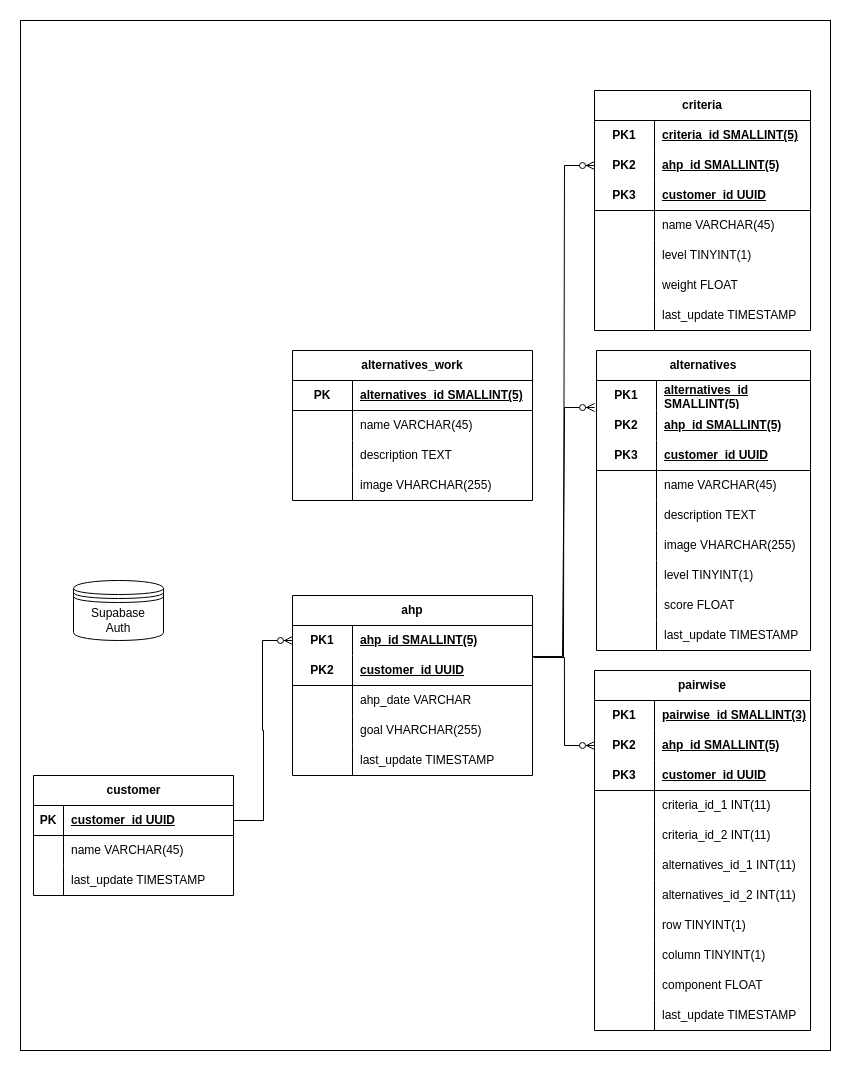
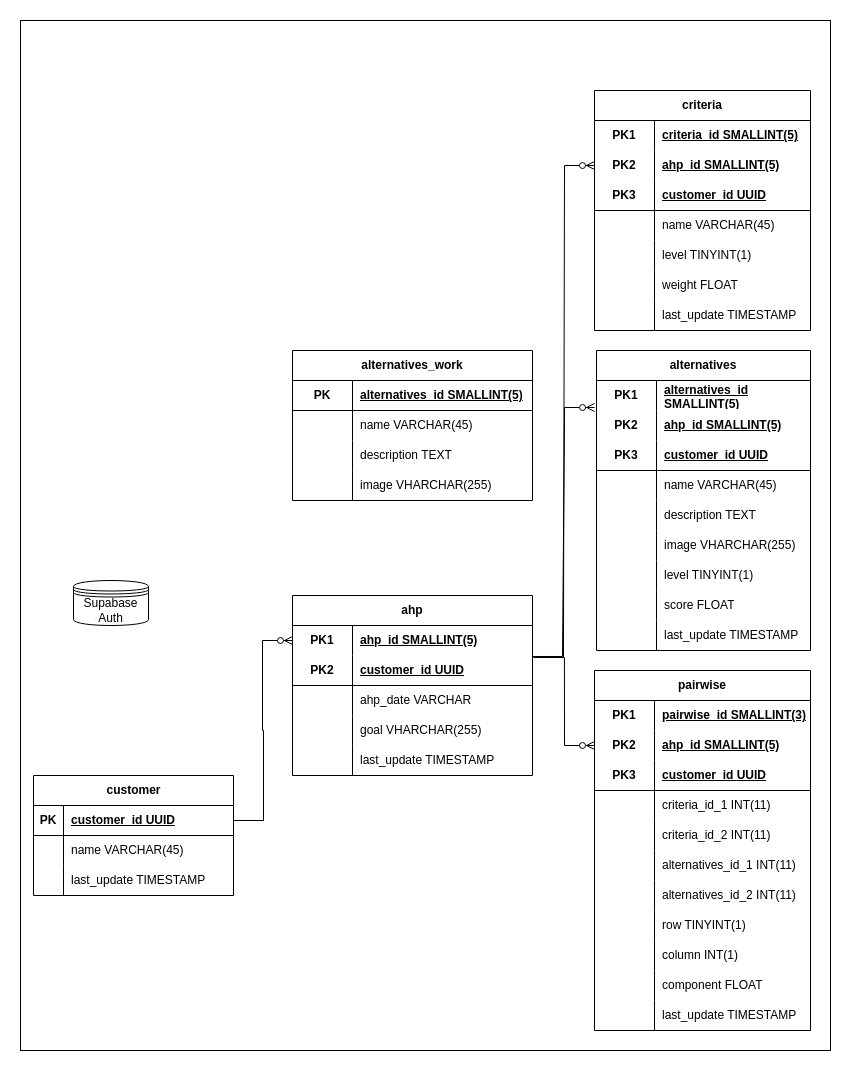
node "Supabase Auth": size 90x60 -> 75x45
node "column TINYINT(1)": label "column TINYINT(1)" -> "column INT(1)"
